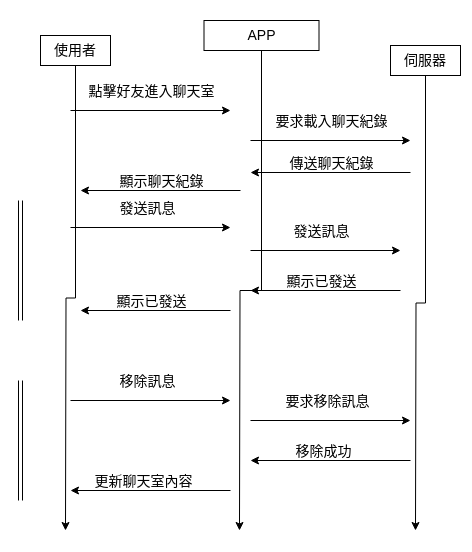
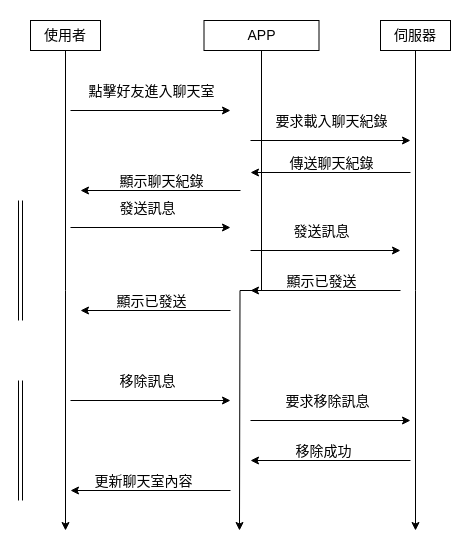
node "使用者": moved (76, 51) -> (66, 36)
node "伺服器": moved (426, 61) -> (416, 36)
